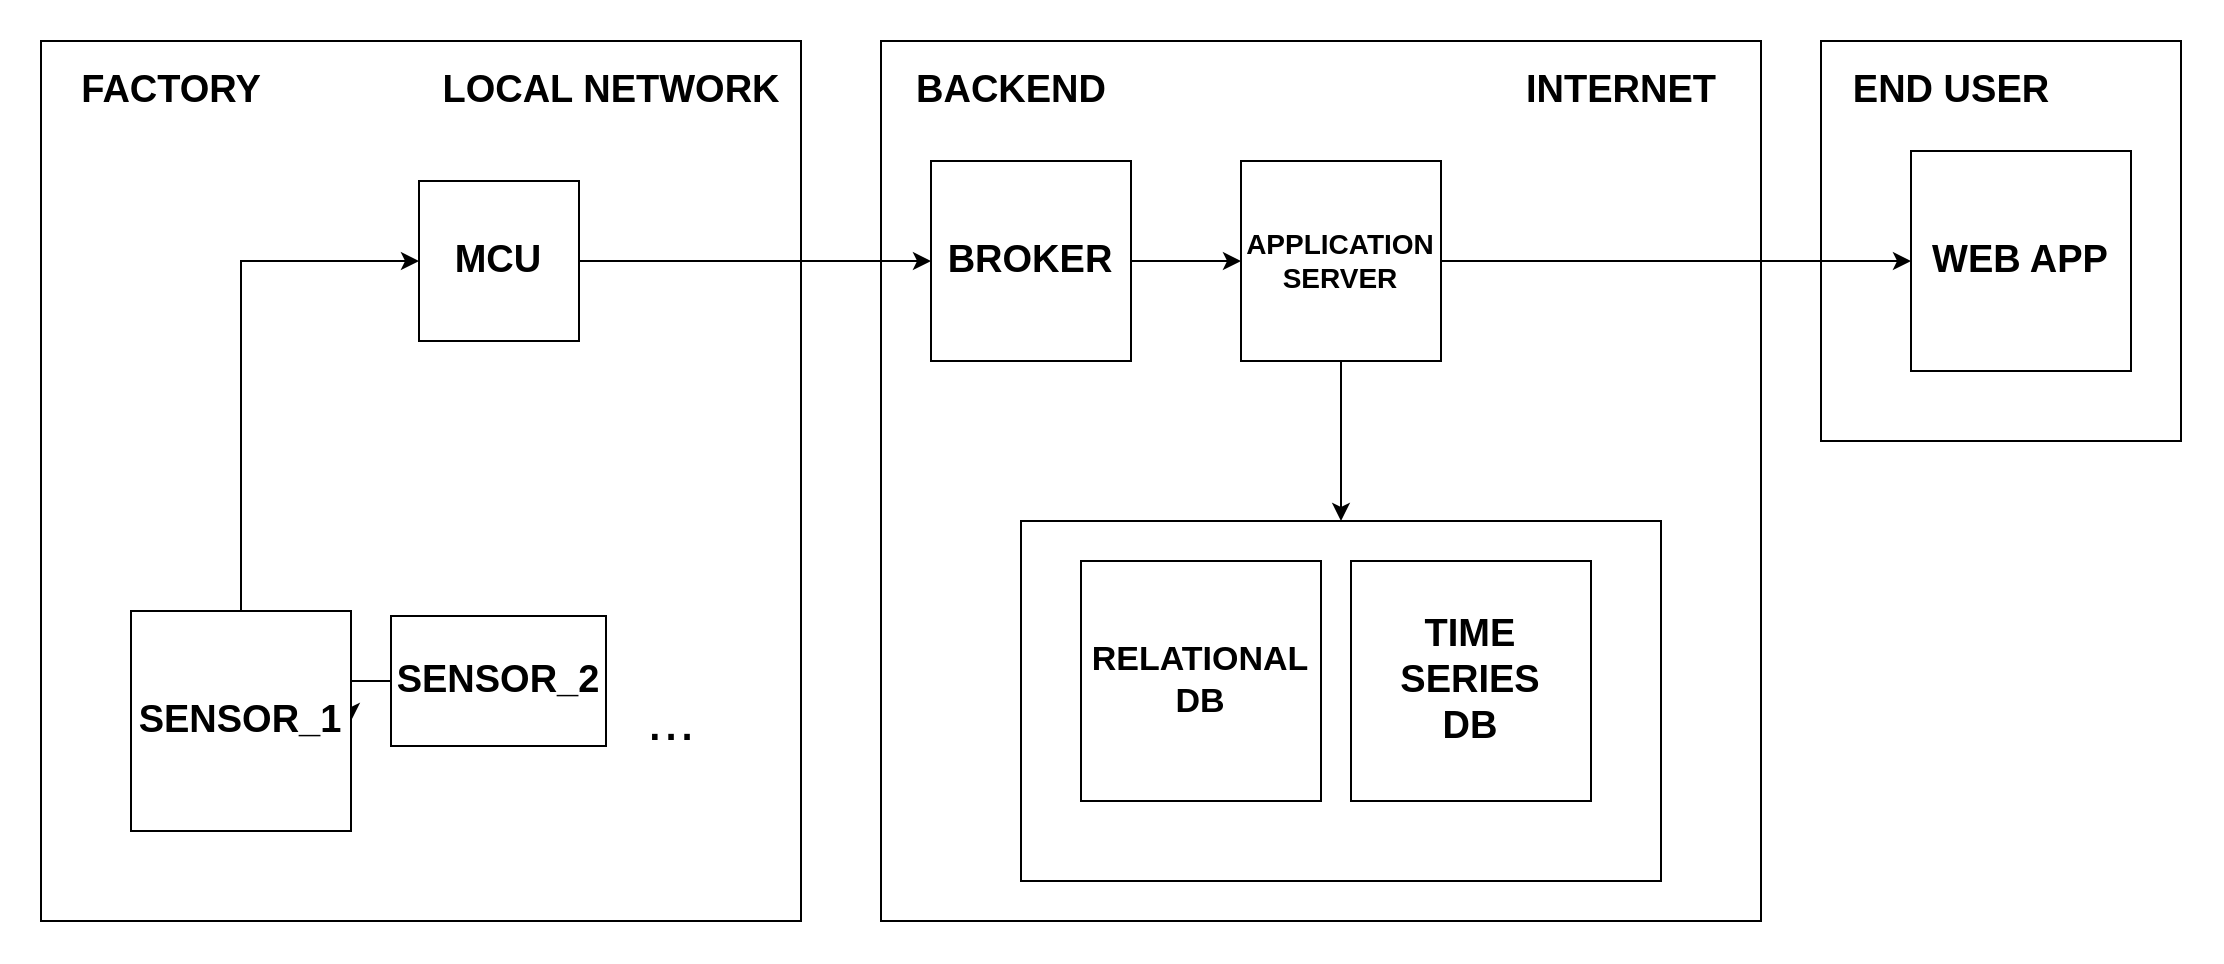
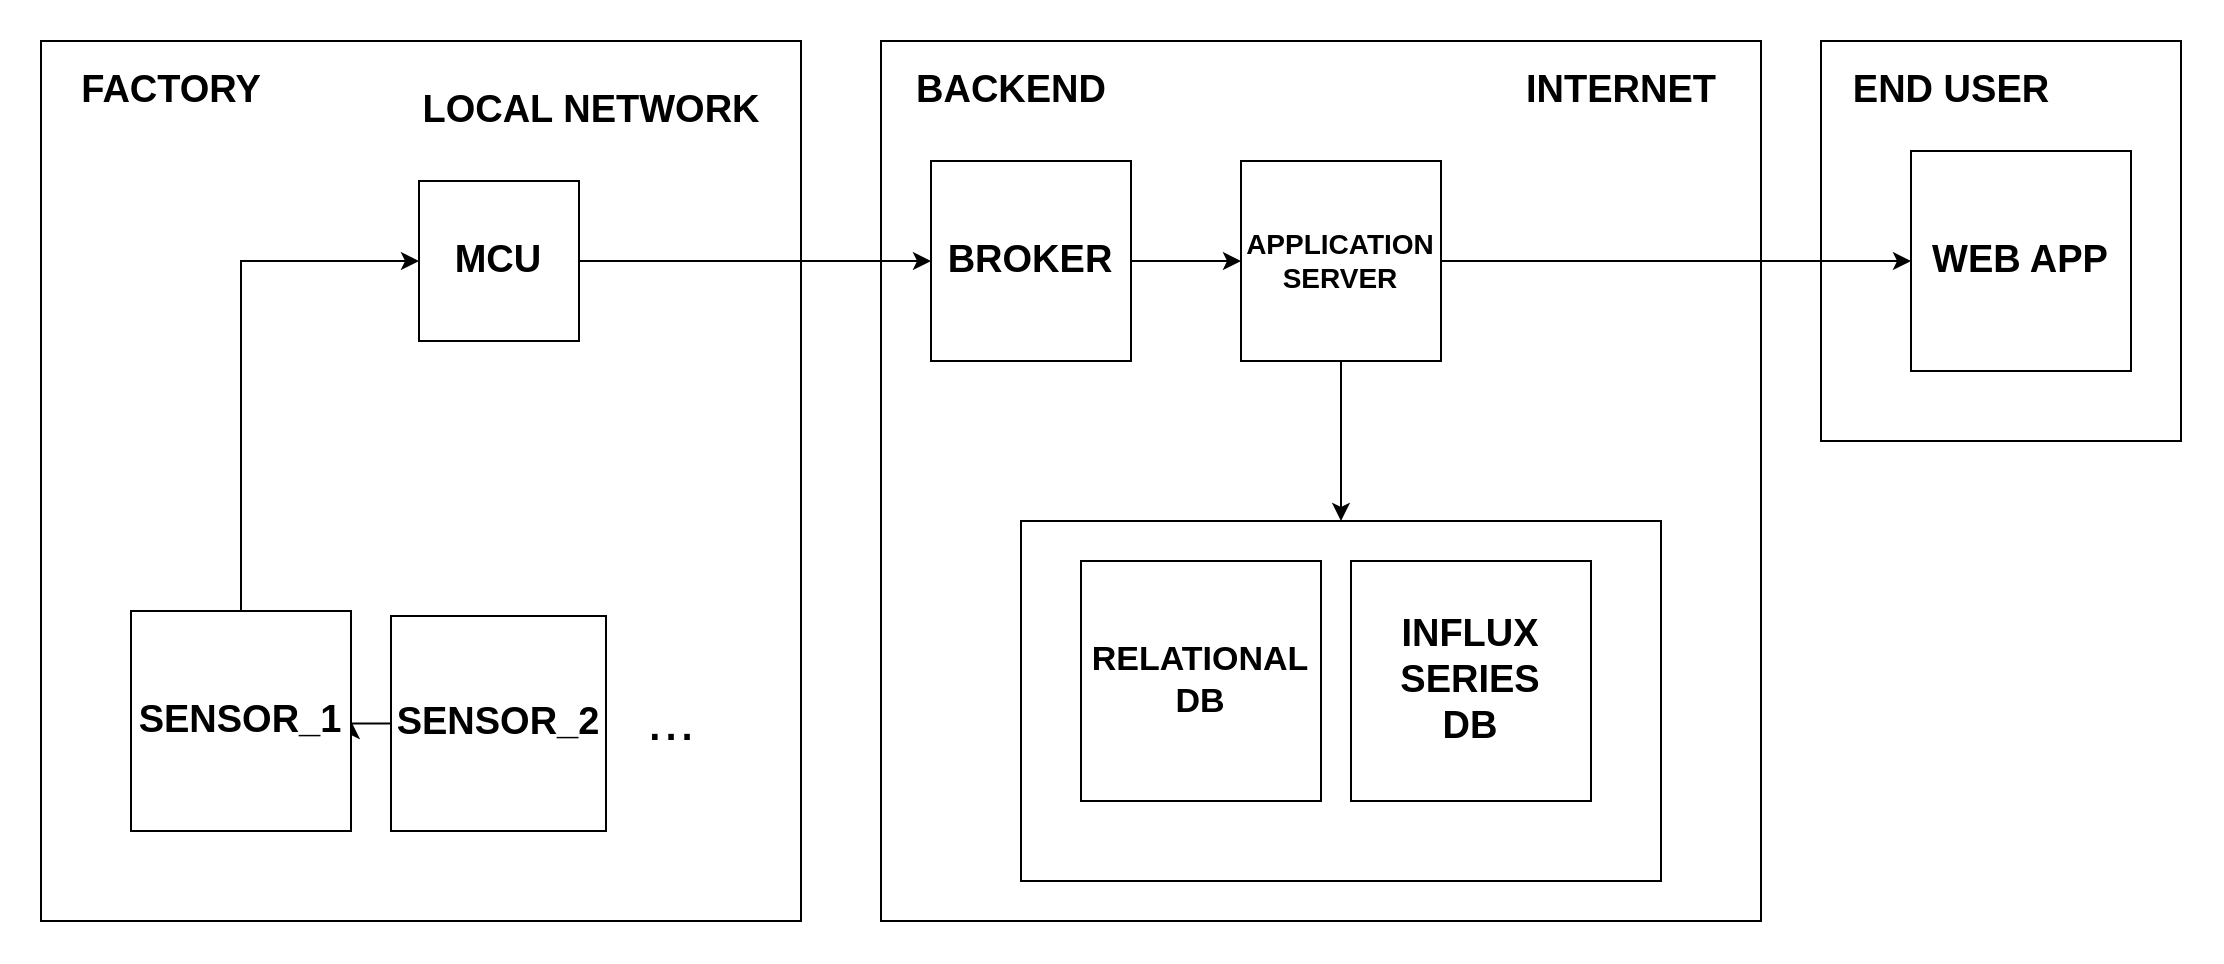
node "LOCAL NETWORK": moved (611, 91) -> (591, 111)
node "SENSOR_2": size 215x130 -> 215x215
node "TIME SERIES DB": label "TIME SERIES DB" -> "INFLUX SERIES DB"
